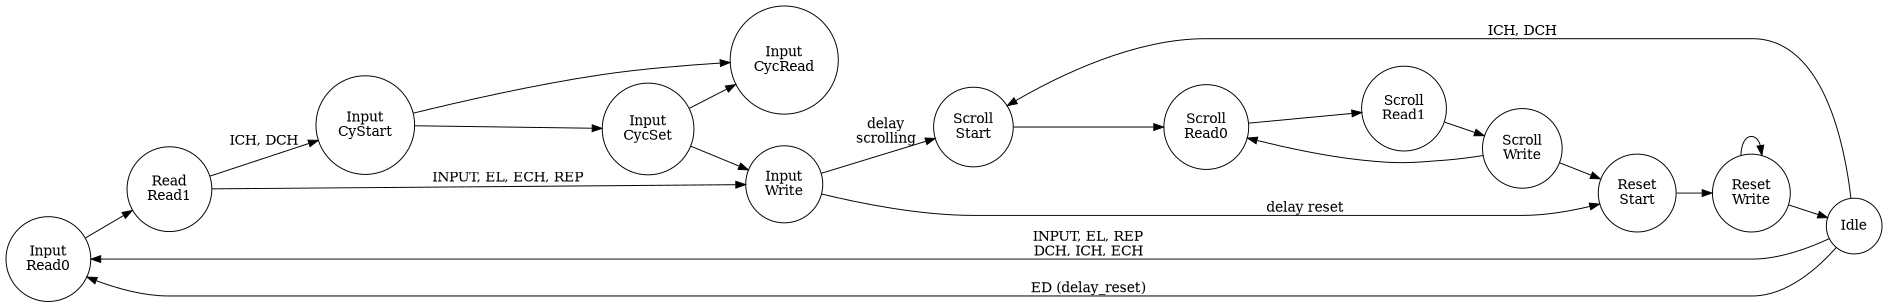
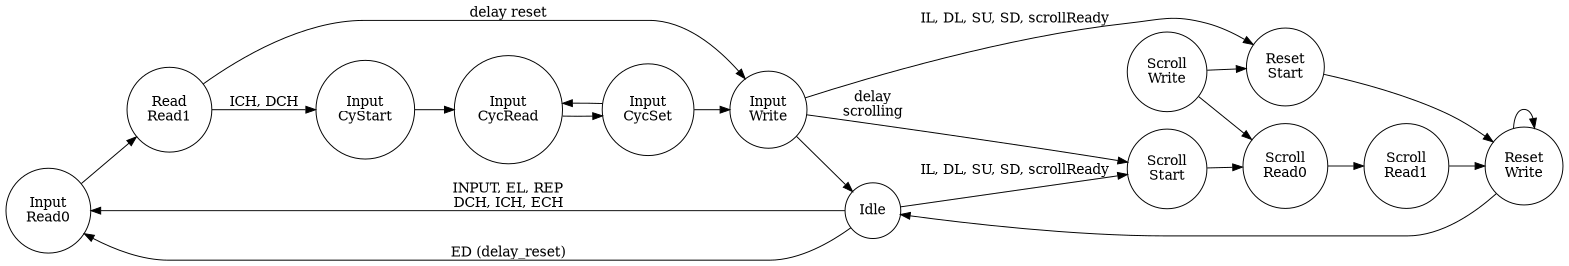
edge "Idle" -> "Scroll Start": label "ICH, DCH" -> "IL, DL, SU, SD, scrollReady"
edge "Input CyStart" -> "Input CycSet": now "Input CycRead" -> "Input CycSet"
edge "Scroll Read1" -> "Scroll Write": now "Scroll Read1" -> "Reset Write"
edge "Input Write" -> "Idle": added
edge "Read Read1" -> "Input Write": label "INPUT, EL, ECH, REP" -> "delay reset"
edge "Input Write" -> "Reset Start": label "delay reset" -> "IL, DL, SU, SD, scrollReady"
